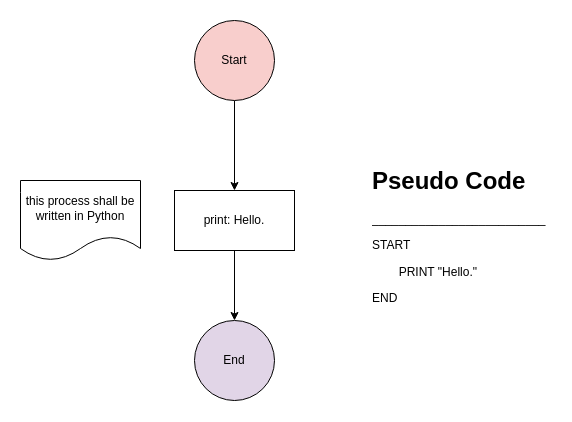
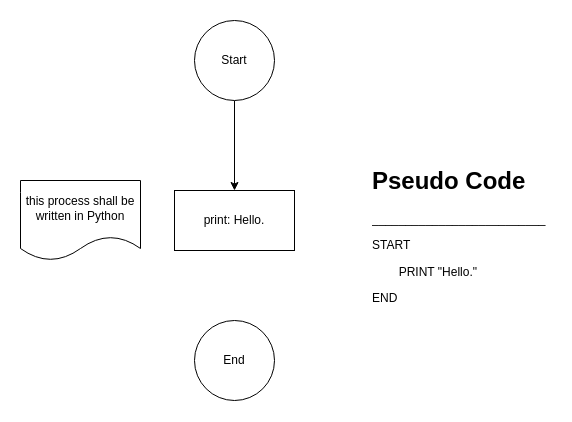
node "Start": fillcolor #f8cecc -> #ffffff
edge "print: Hello." -> "End": removed
node "End": fillcolor #e1d5e7 -> #ffffff
